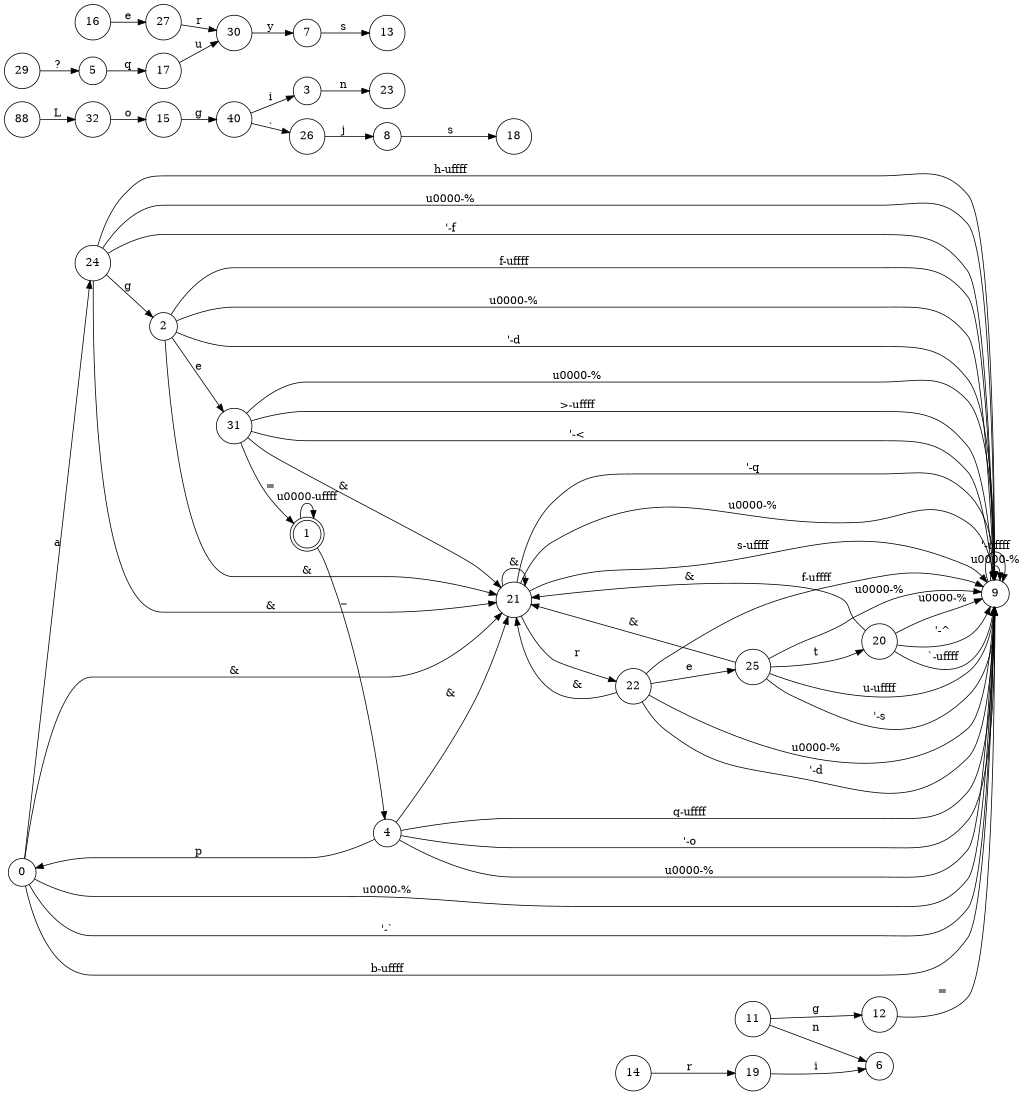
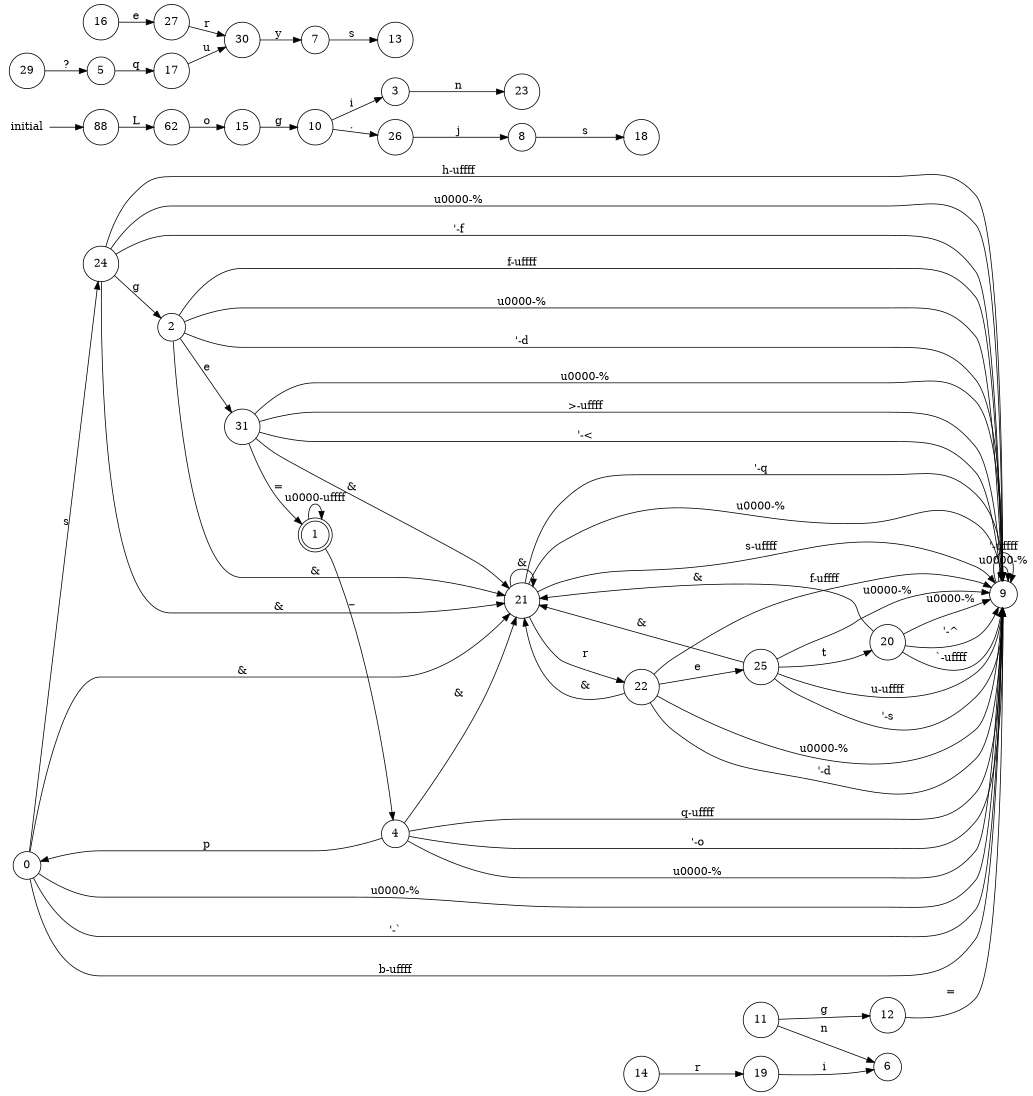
node "32": label "32" -> "62"
node "40": label "40" -> "10"
node "initial": added
edge "0" -> "24": label "a" -> "s"
